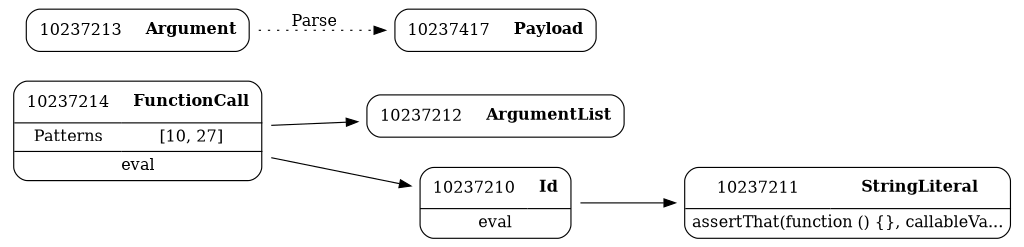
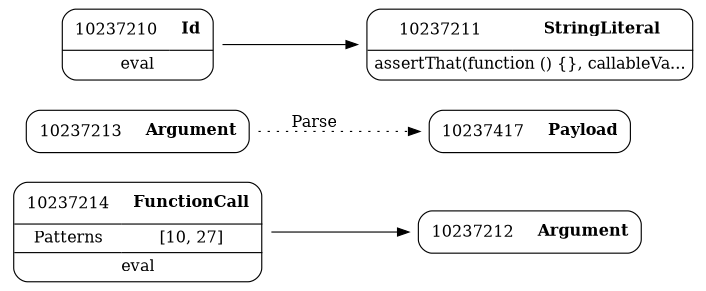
node "10237212": text "ArgumentList" -> "Argument"
edge "10237214" -> "10237210": removed
